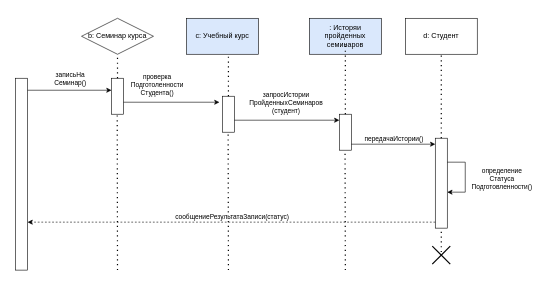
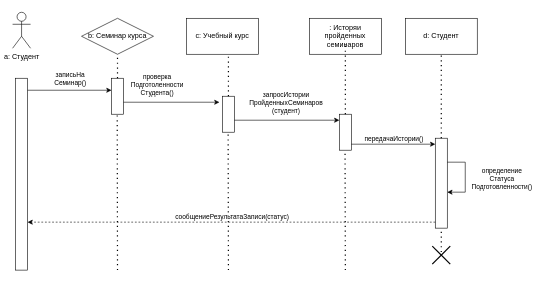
node "a: Студент": added
node "c: Учебный курс": fillcolor #dae8fc -> #ffffff
node ": Исторяи пройденных семинаров": fillcolor #dae8fc -> #ffffff
